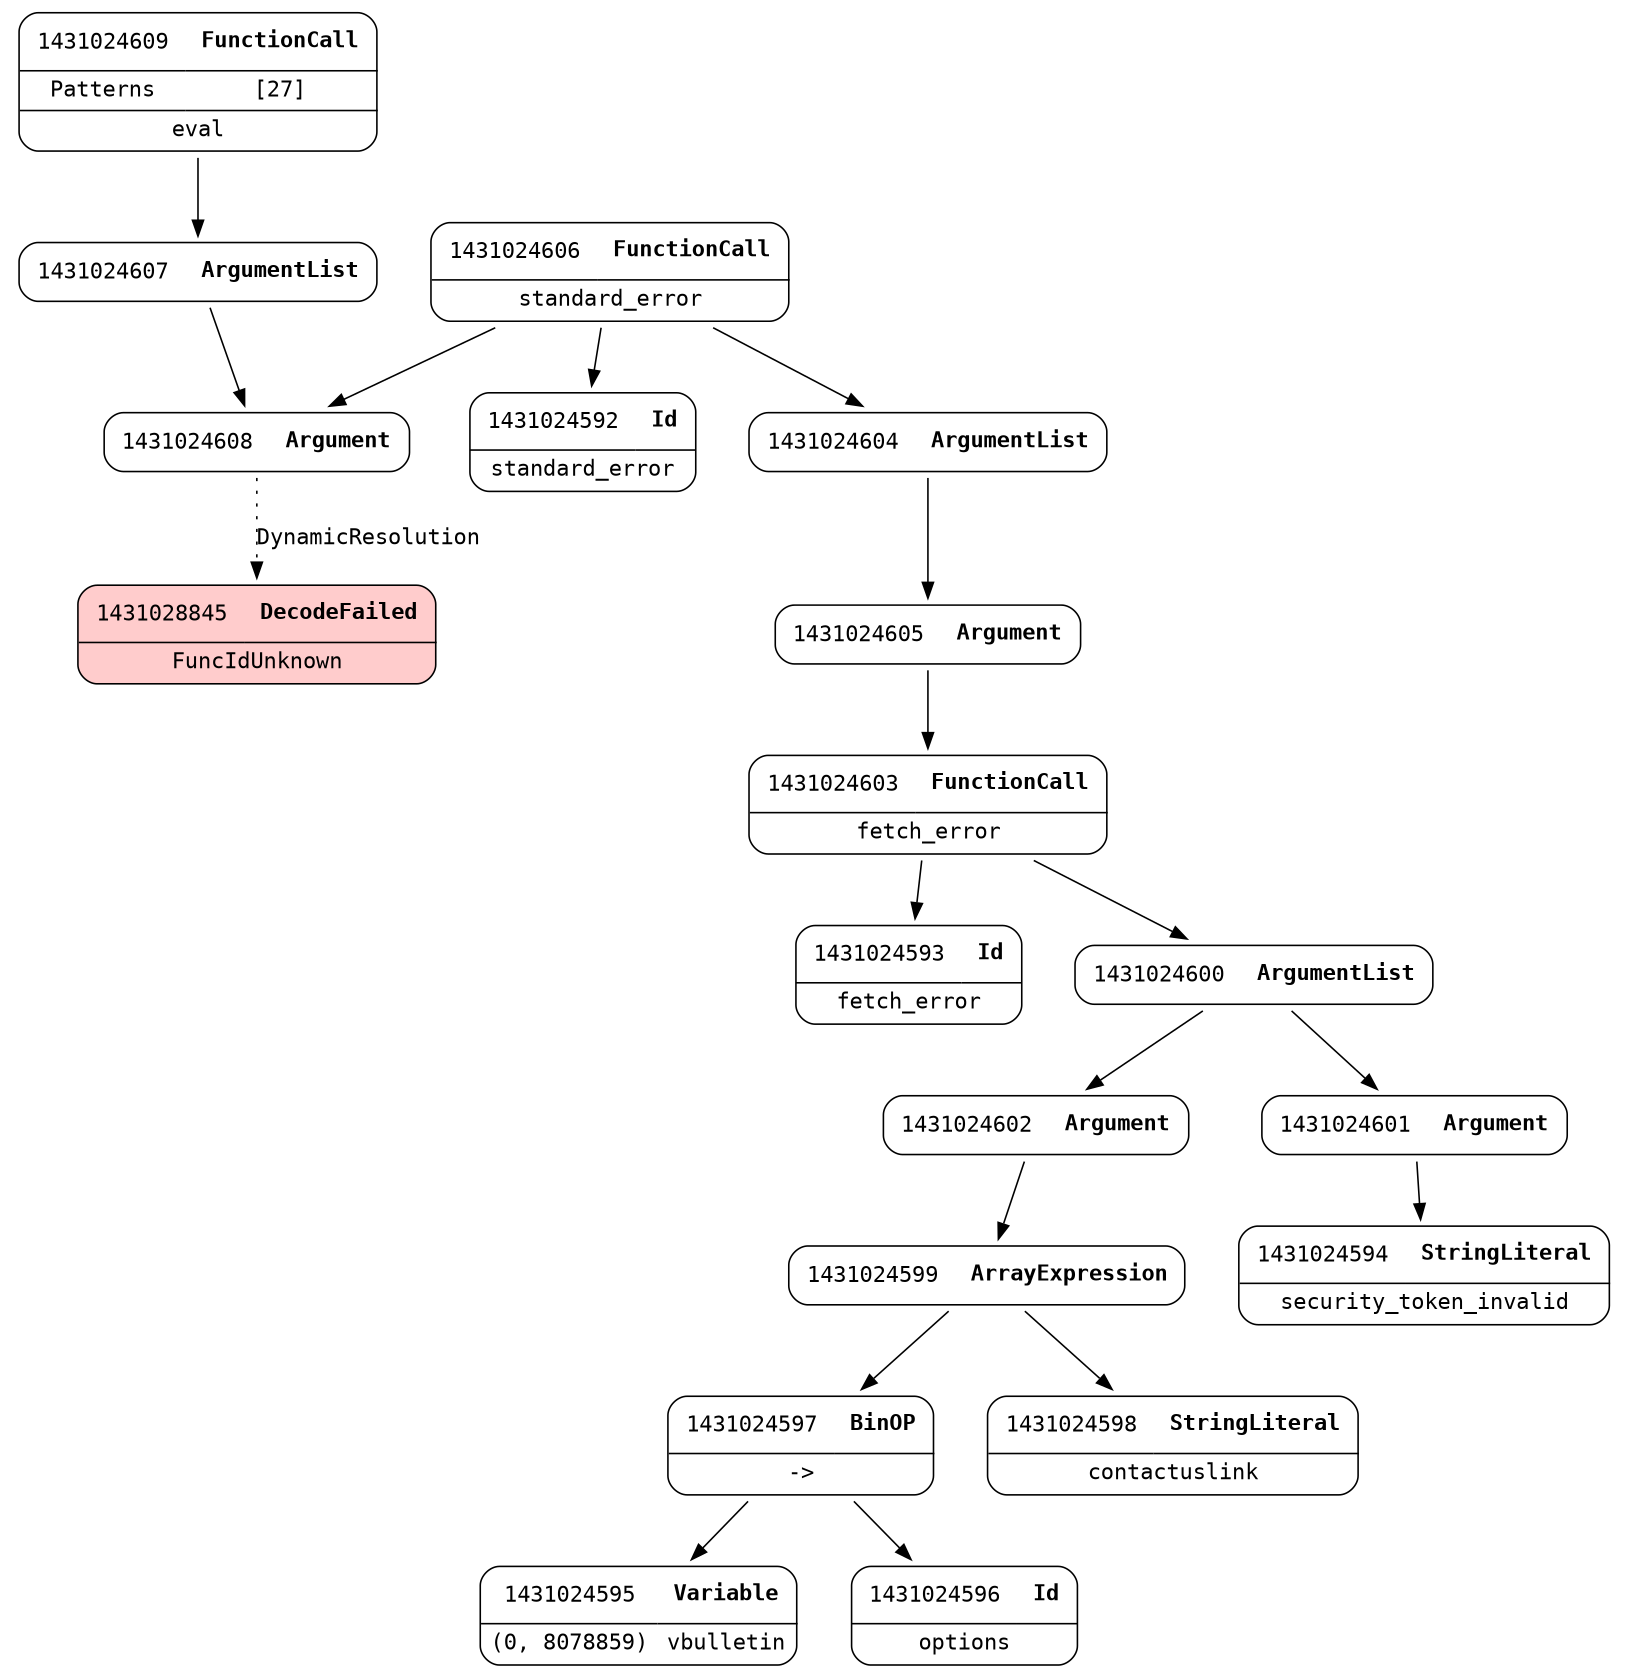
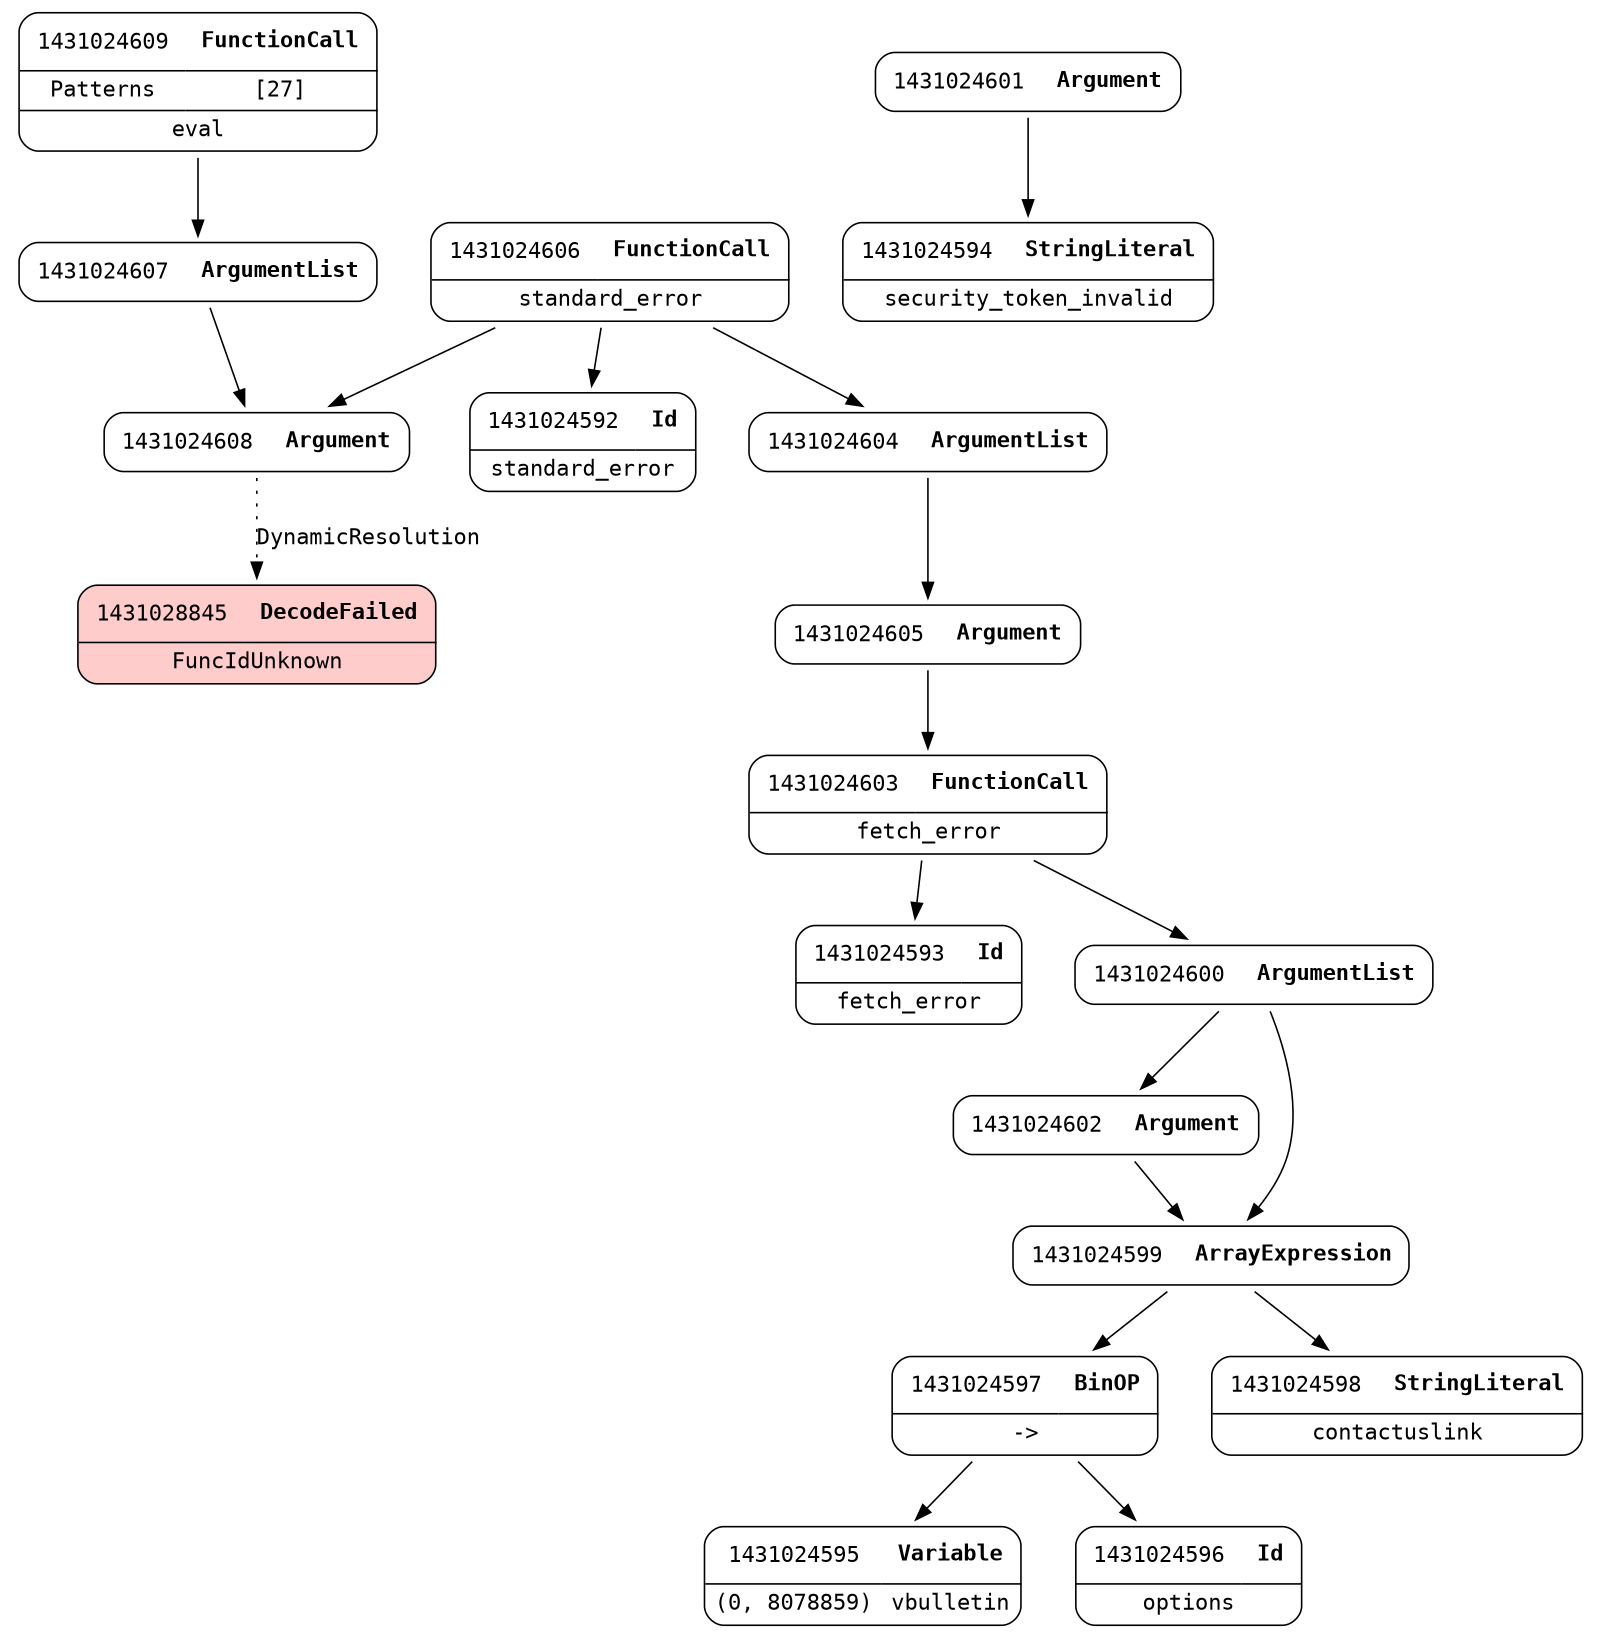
edge "1431024600" -> "1431024601": now "1431024600" -> "1431024599"
